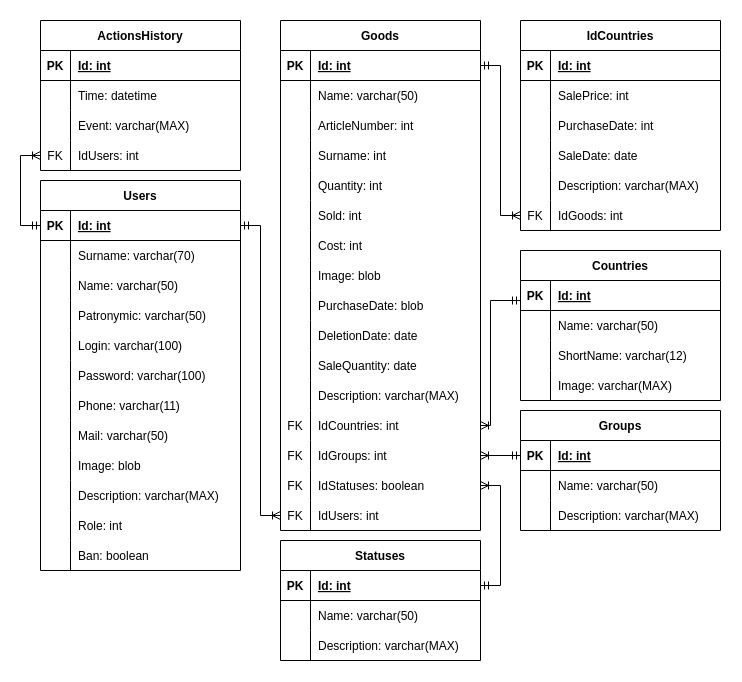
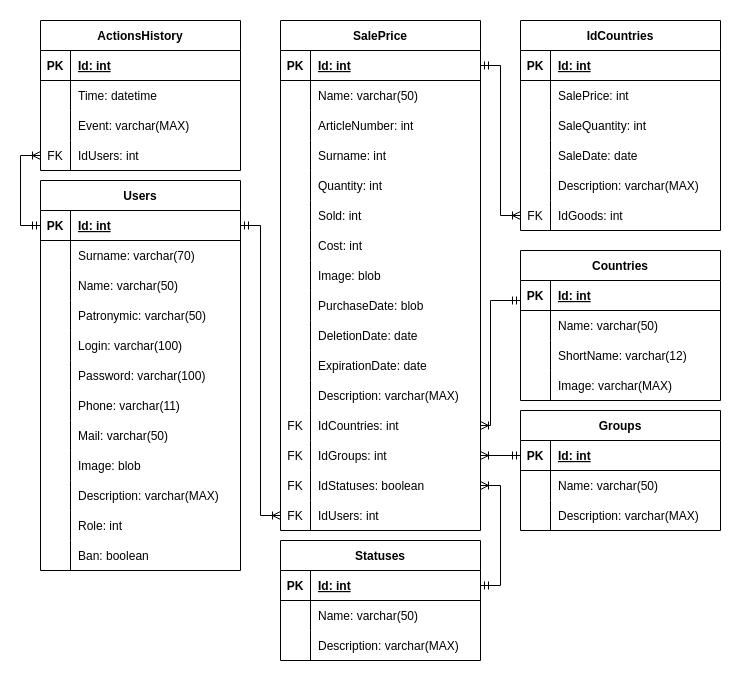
node "Goods": label "Goods" -> "SalePrice"
node "PurchaseDate: int": label "PurchaseDate: int" -> "SaleQuantity: int"
node "SaleQuantity: date": label "SaleQuantity: date" -> "ExpirationDate: date"
